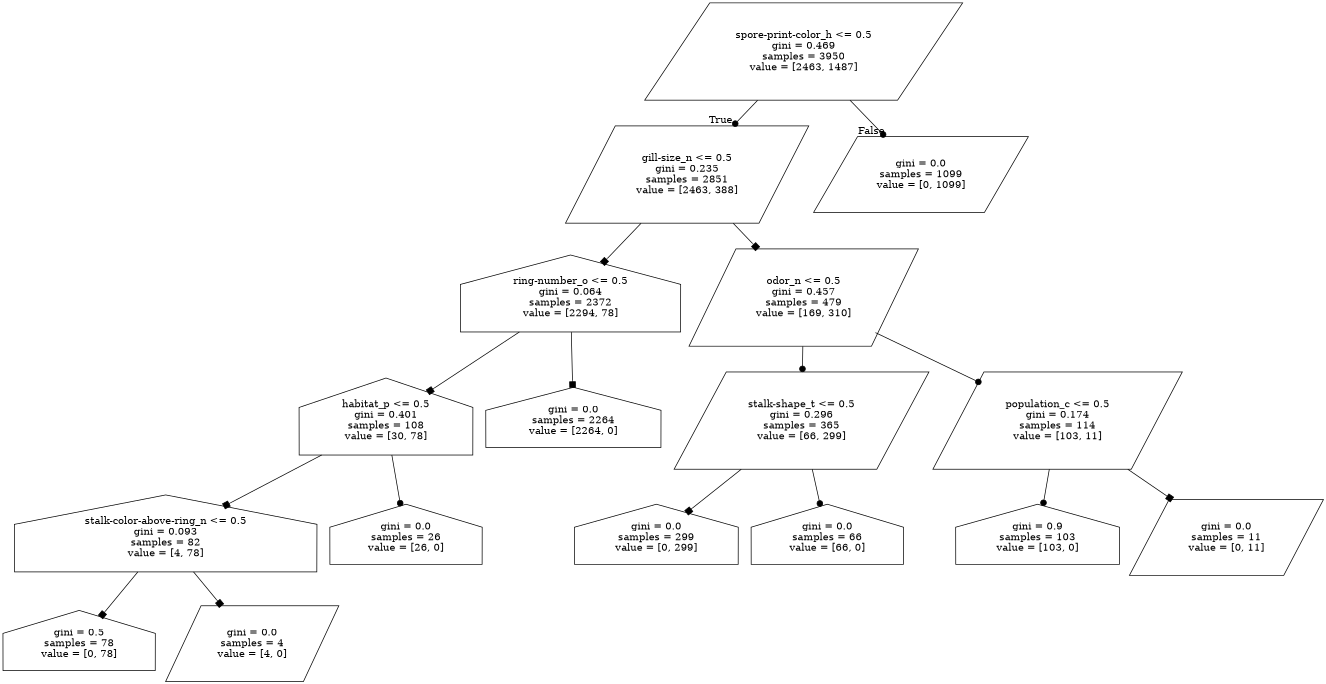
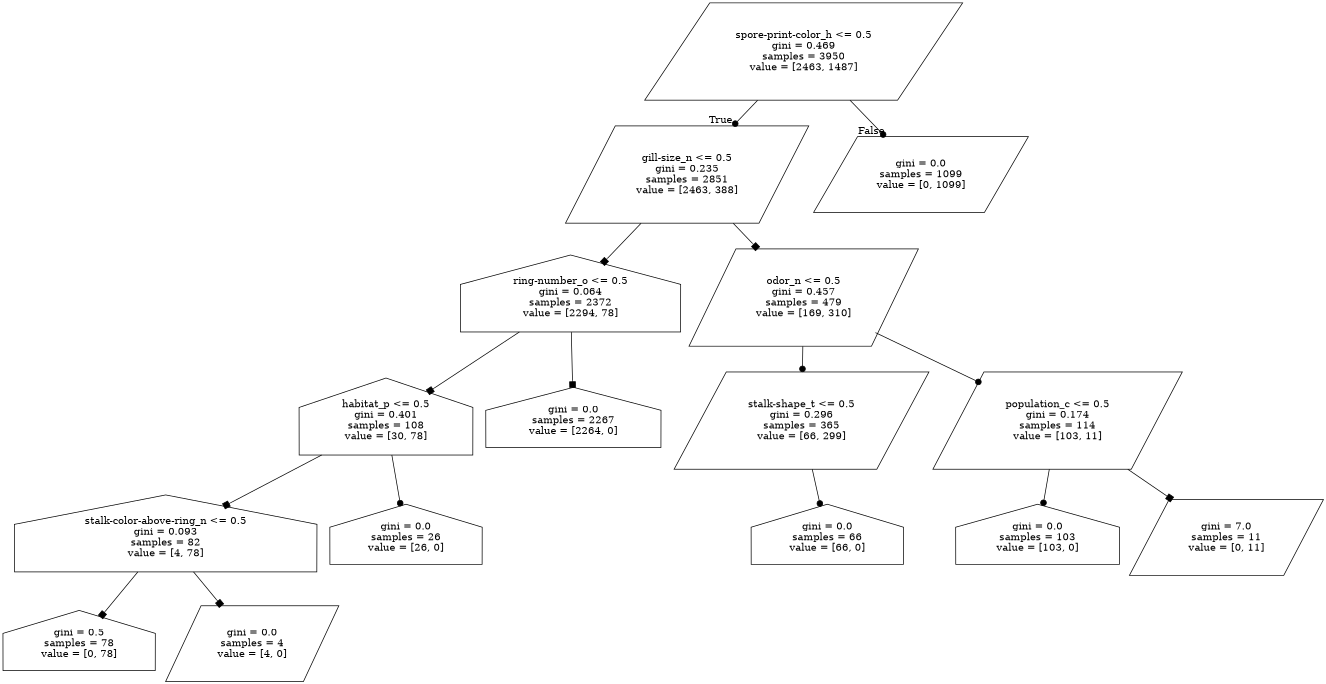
node "gini = 0.0 samples = 2264 value = [2264, 0]": label "gini = 0.0 samples = 2264 value = [2264, 0]" -> "gini = 0.0 samples = 2267 value = [2264, 0]"
node "gini = 0.0 samples = 299 value = [0, 299]": removed
node "gini = 0.9 samples = 103 value = [103, 0]": label "gini = 0.9 samples = 103 value = [103, 0]" -> "gini = 0.0 samples = 103 value = [103, 0]"
node "gini = 0.0 samples = 11 value = [0, 11]": label "gini = 0.0 samples = 11 value = [0, 11]" -> "gini = 7.0 samples = 11 value = [0, 11]"
